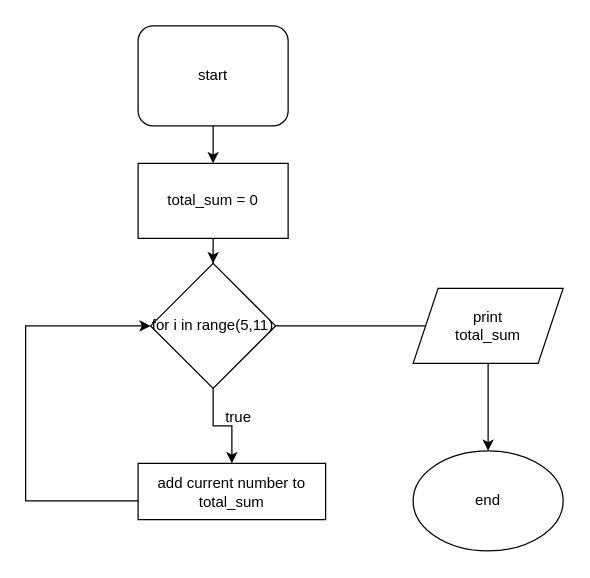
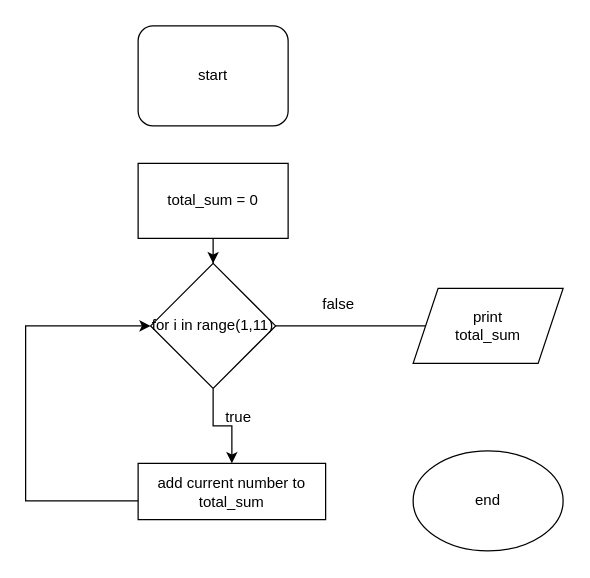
edge "start" -> "total_sum = 0": removed
node "false": added
node "for i in range(5,11)": label "for i in range(5,11)" -> "for i in range(1,11)"
edge "print total_sum" -> "end": removed
